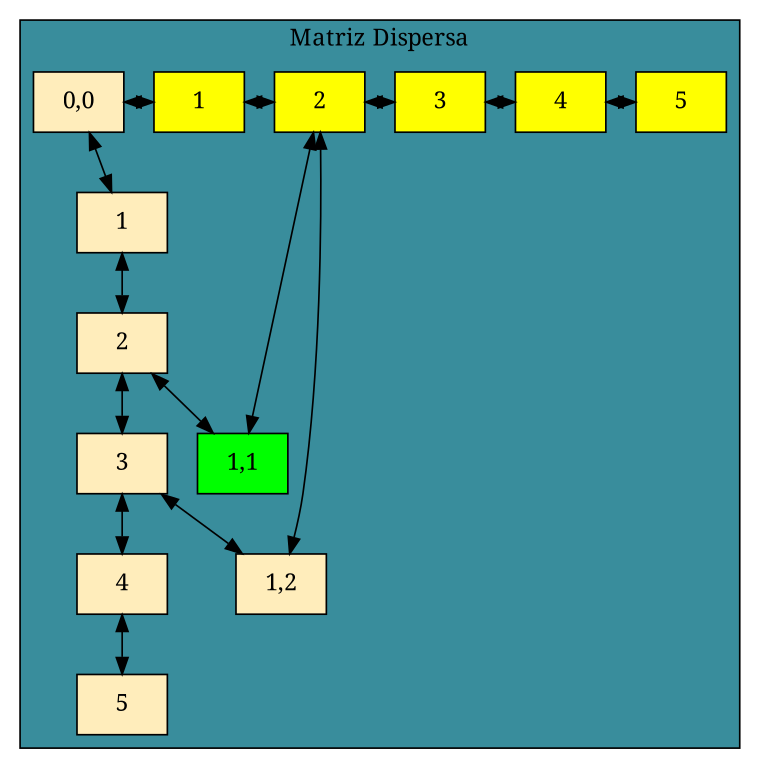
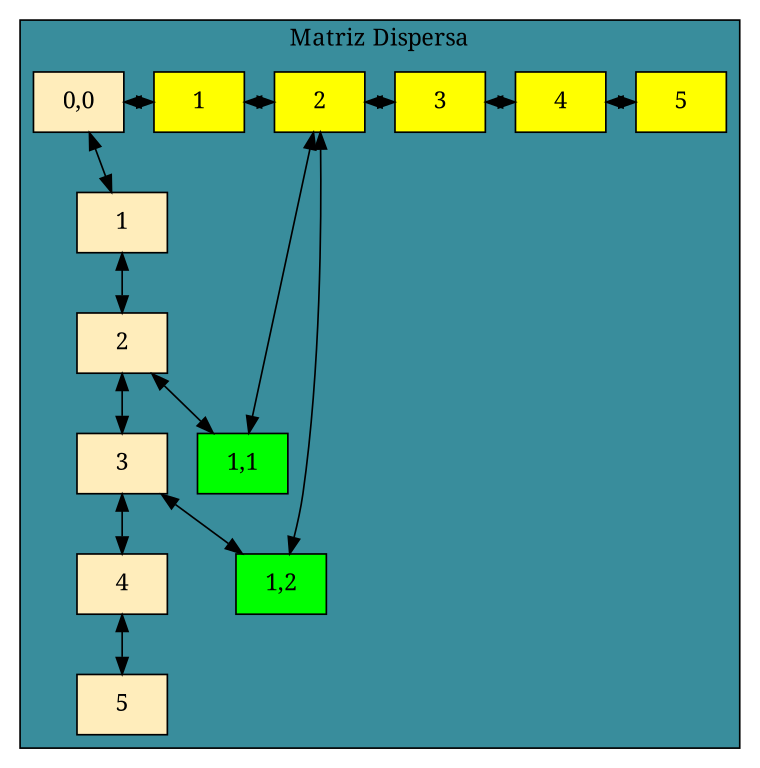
node "1,2": fillcolor #ffedbb -> green
